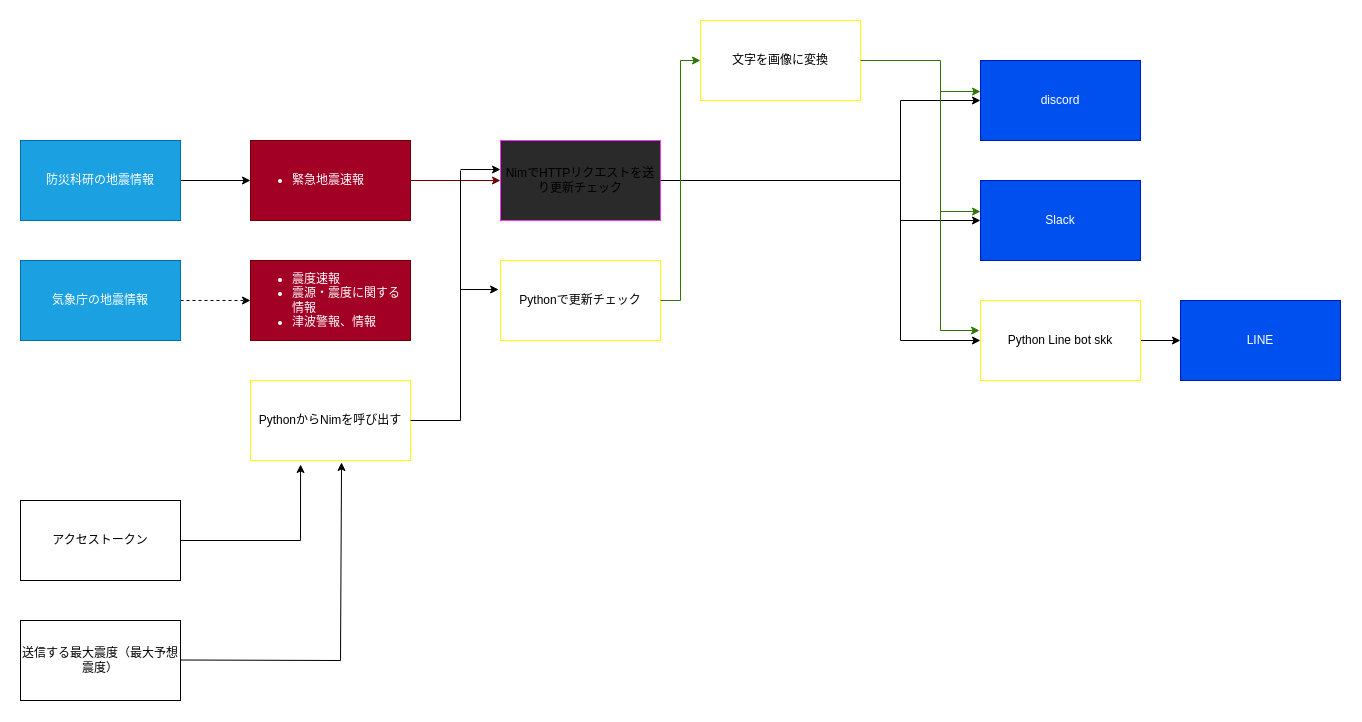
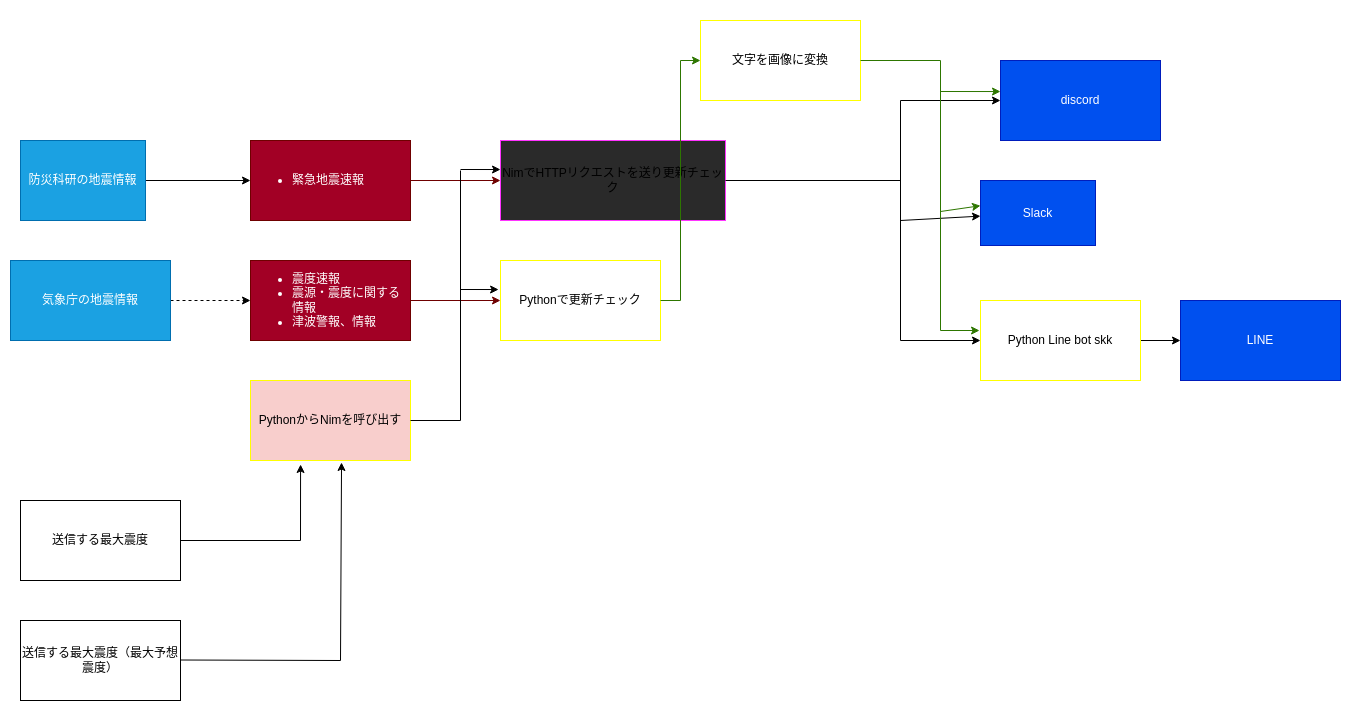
node "discord": moved (1061, 101) -> (1081, 101)
node "防災科研の地震情報": size 160x80 -> 125x80
node "NimでHTTPリクエストを送り更新チェック": size 160x80 -> 225x80
node "Slack": size 160x80 -> 115x65
node "気象庁の地震情報": moved (101, 301) -> (91, 301)
edge "震度速報 震源・震度に関する情報 津波警報、情報" -> "Pythonで更新チェック": added
node "PythonからNimを呼び出す": fillcolor #ffffff -> #f8cecc
node "アクセストークン": label "アクセストークン" -> "送信する最大震度"
